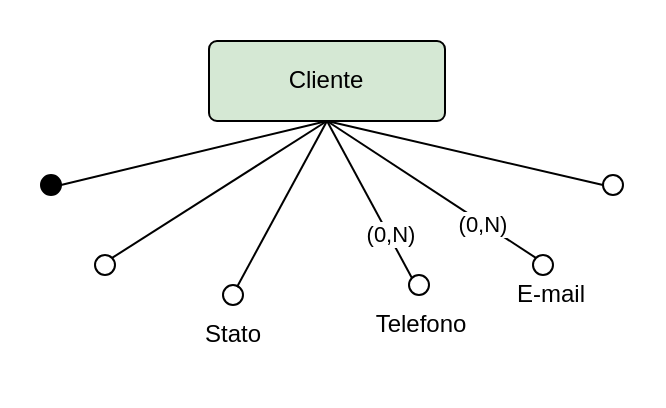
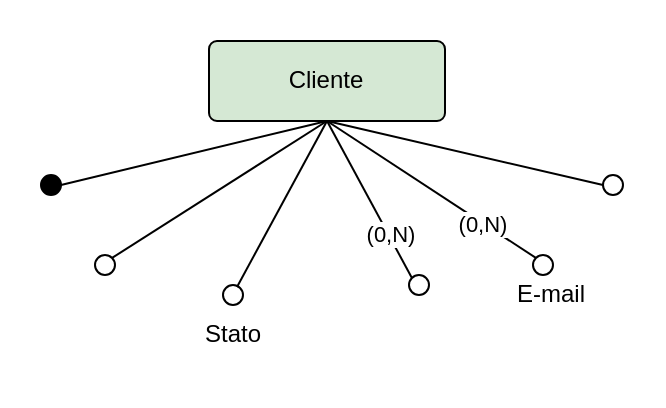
node "Telefono": removed
